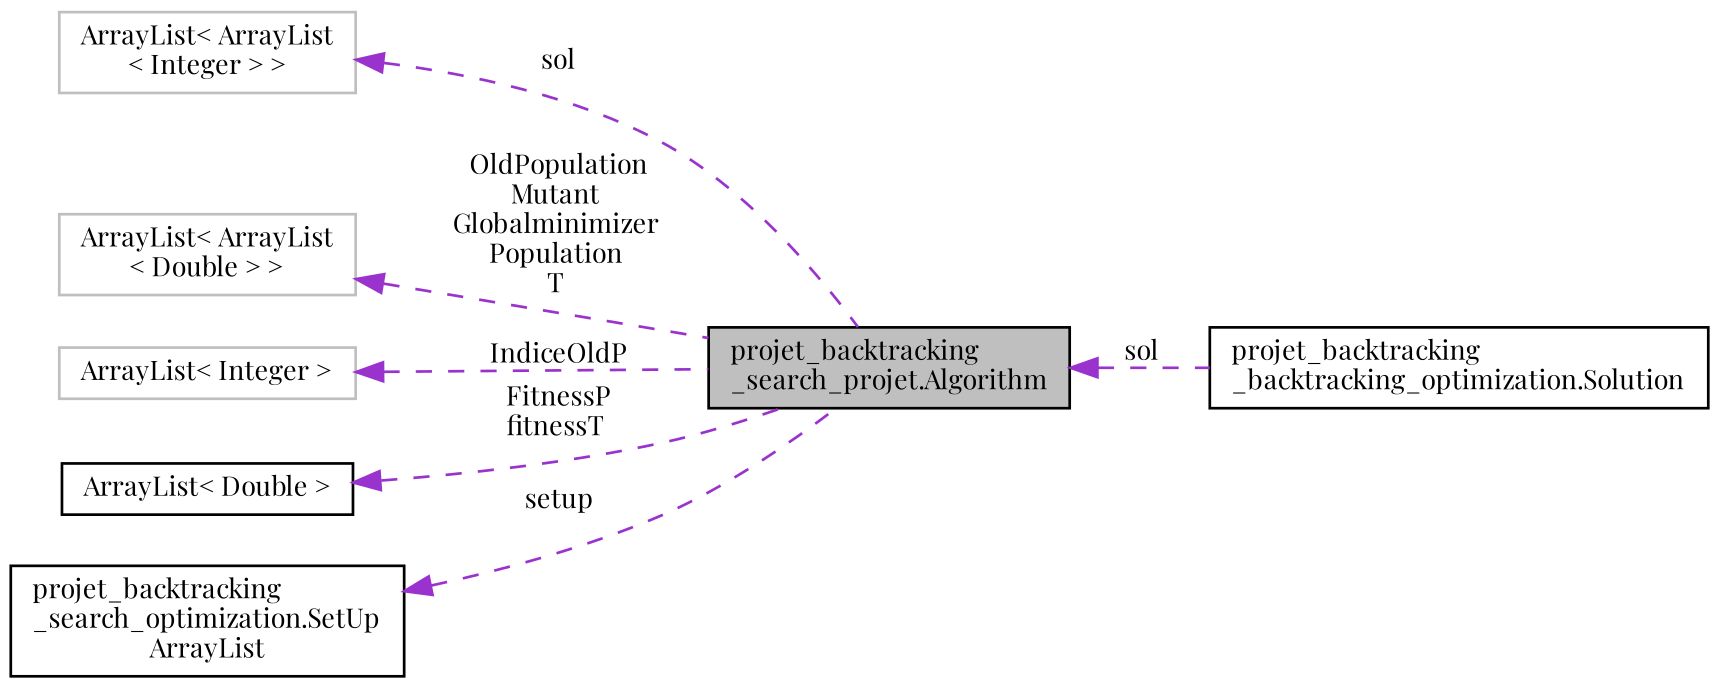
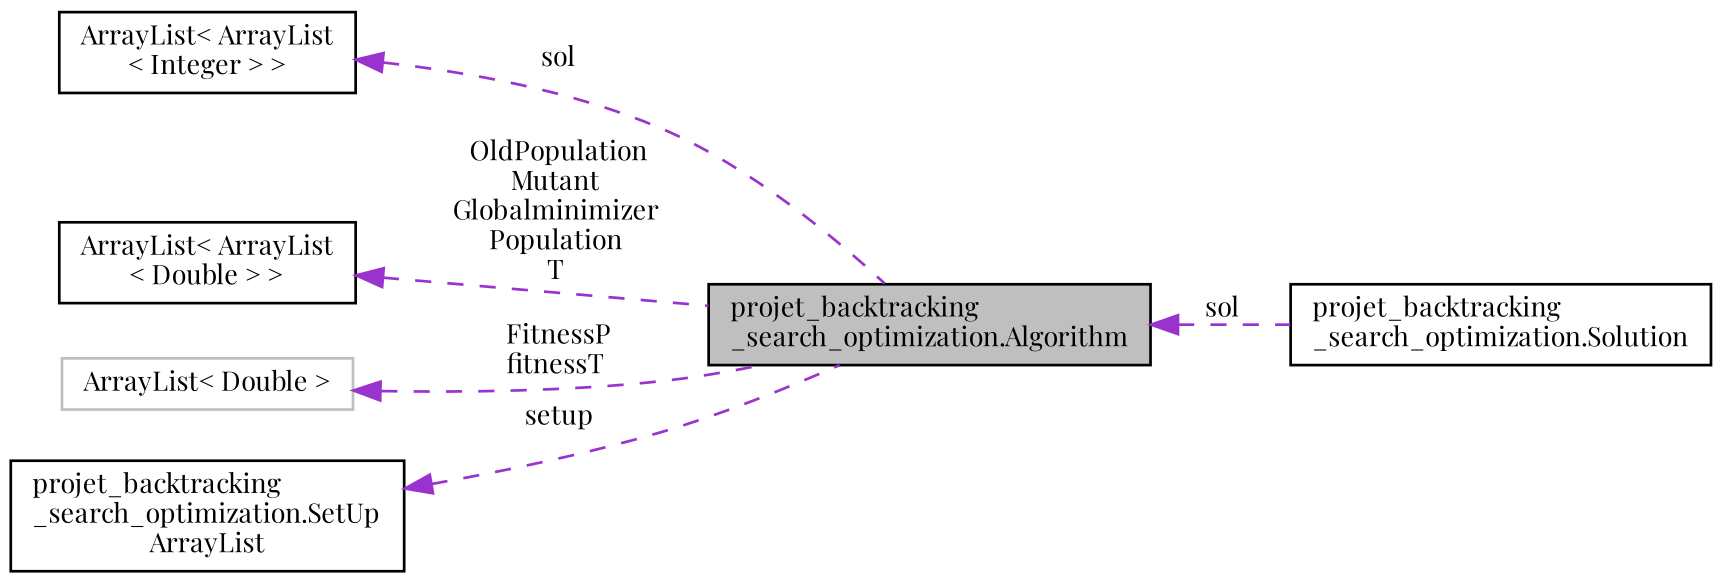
node "ArrayList< ArrayList < Integer > >": color grey75 -> black
node "ArrayList< ArrayList < Double > >": color grey75 -> black
node "projet_backtracking _search_projet.Algorithm": label "projet_backtracking _search_projet.Algorithm" -> "projet_backtracking _search_optimization.Algorithm"
node "projet_backtracking _backtracking_optimization.Solution": label "projet_backtracking _backtracking_optimization.Solution" -> "projet_backtracking _search_optimization.Solution"
node "ArrayList< Integer >": removed
node "ArrayList< Double >": color black -> grey75
